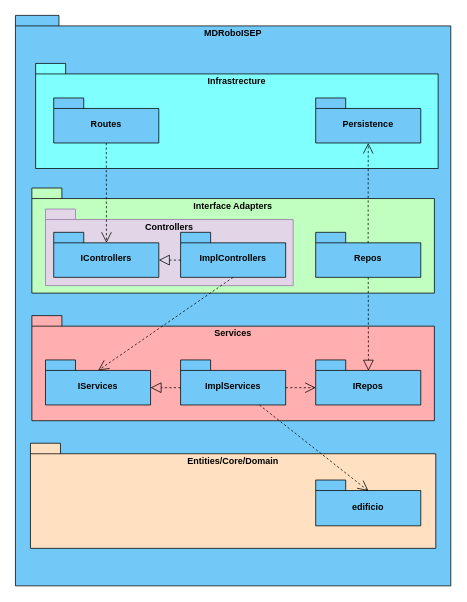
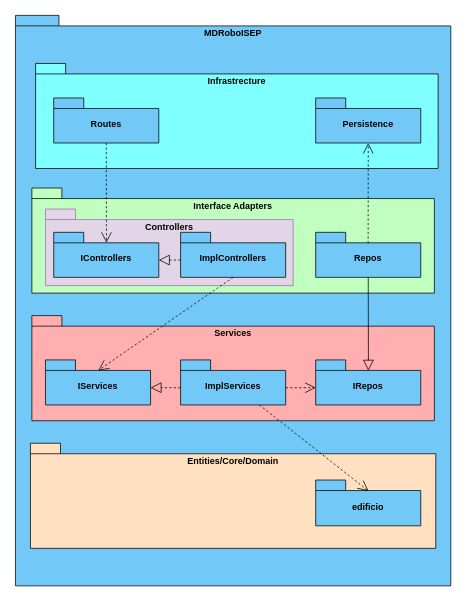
edge "Repos" -> "IRepos": style dashed -> solid
